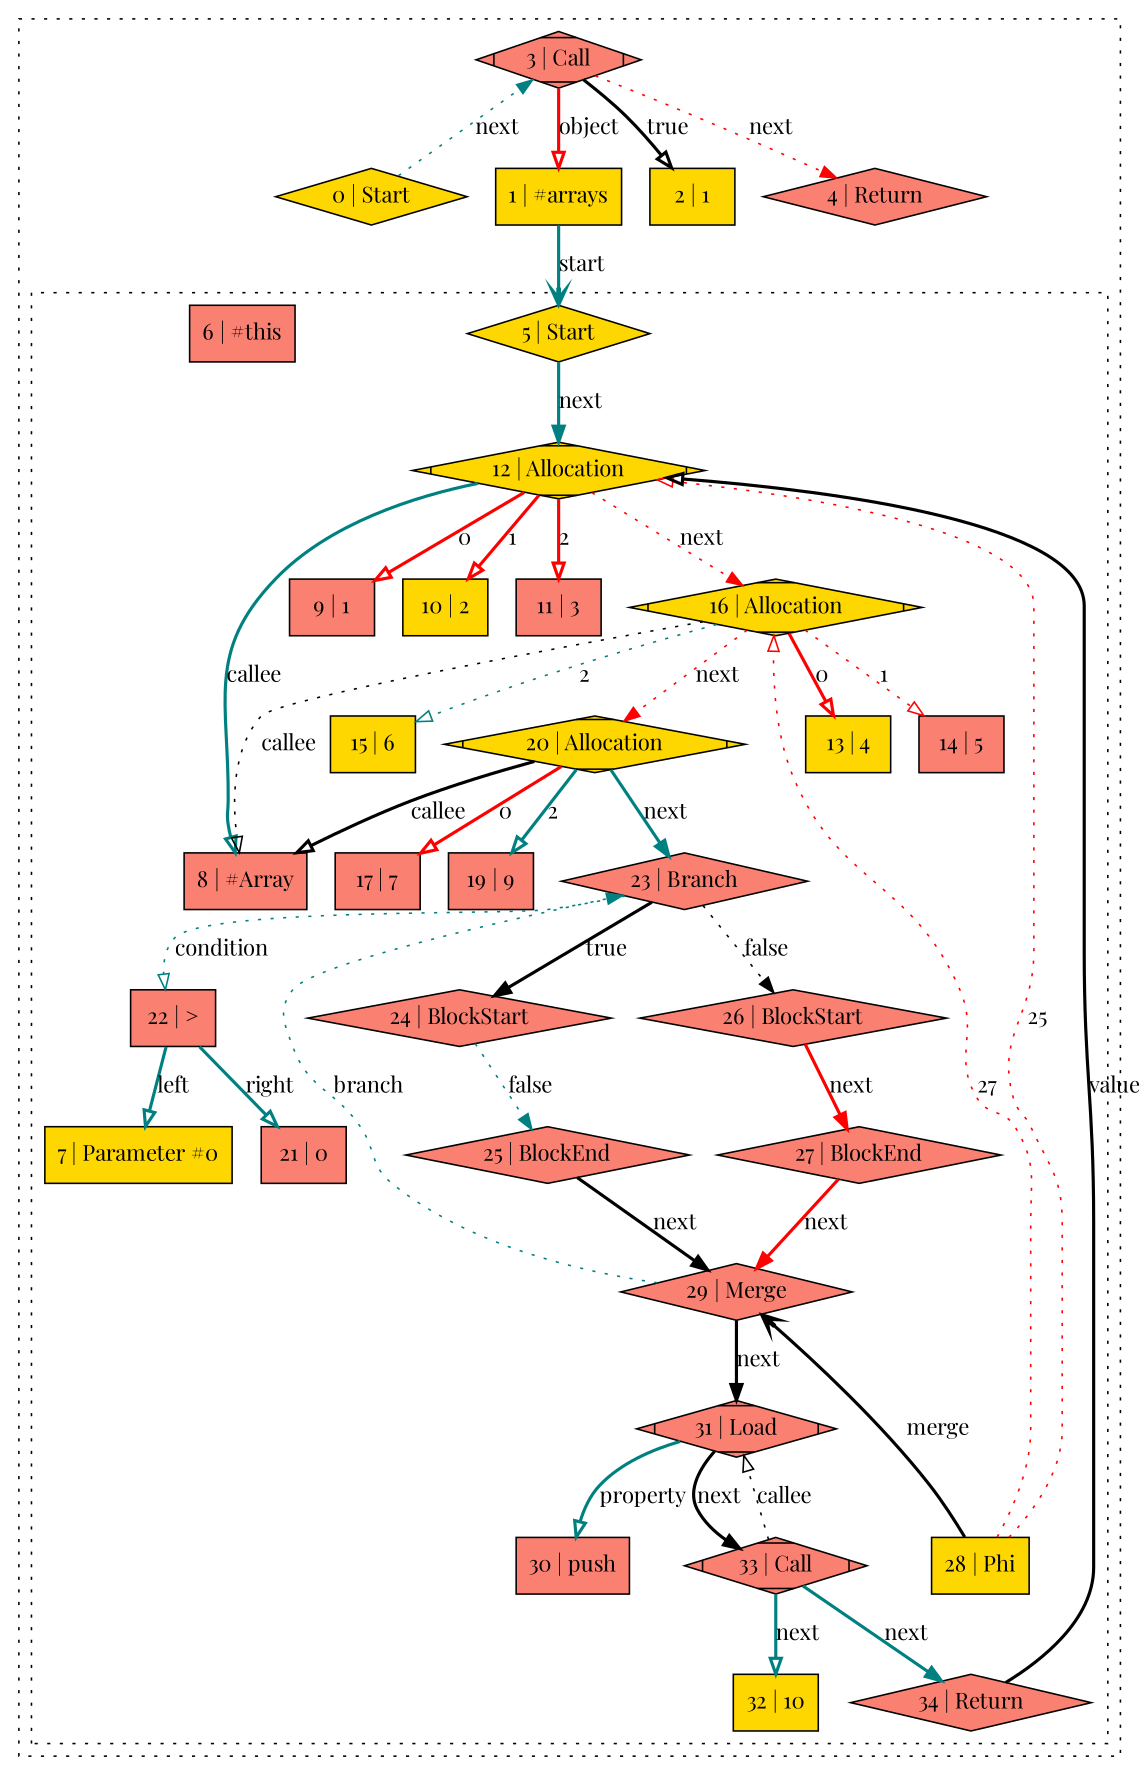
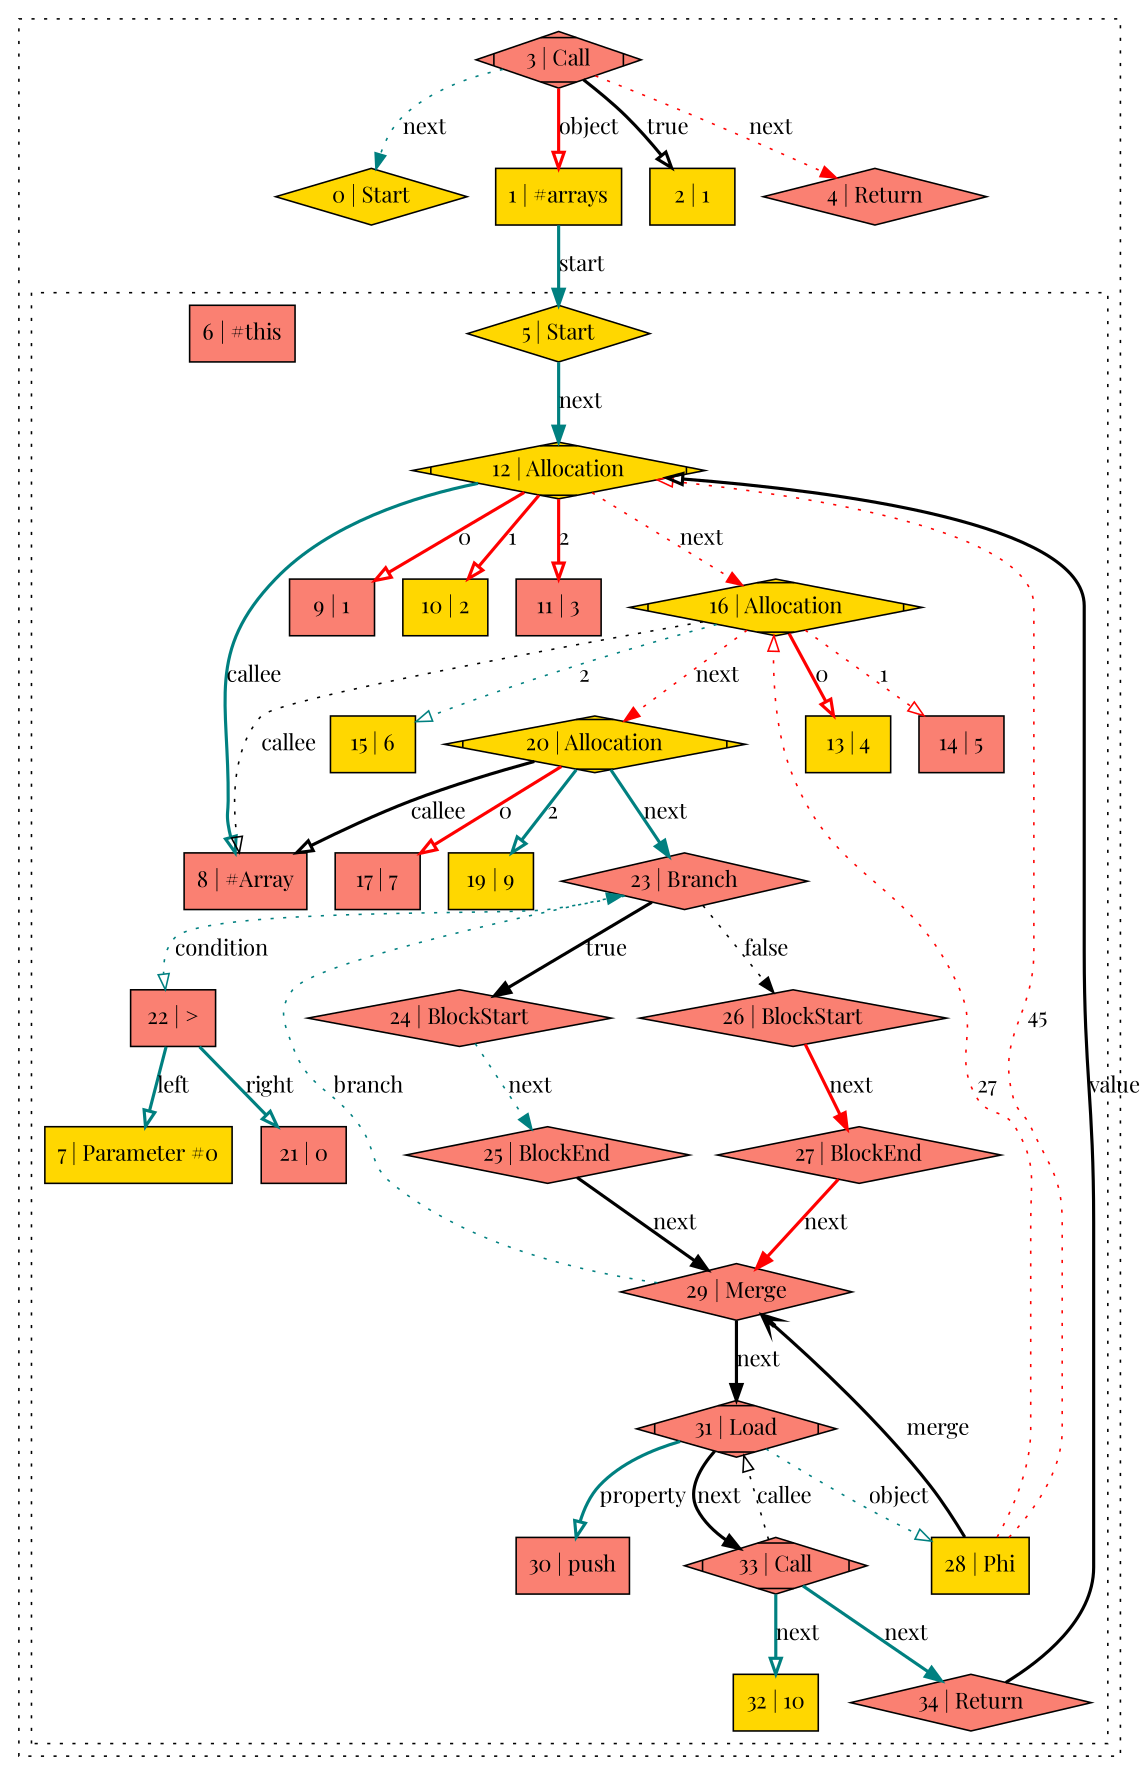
edge "0 | Start" -> "3 | Call": reversed
edge "1 | #arrays" -> "5 | Start": arrowhead vee -> normal
node "19 | 9": fillcolor salmon -> gold
edge "28 | Phi" -> "12 | Allocation": label "25" -> "45"
edge "24 | BlockStart" -> "25 | BlockEnd": label "false" -> "next"
edge "31 | Load" -> "28 | Phi": added, label "object"
